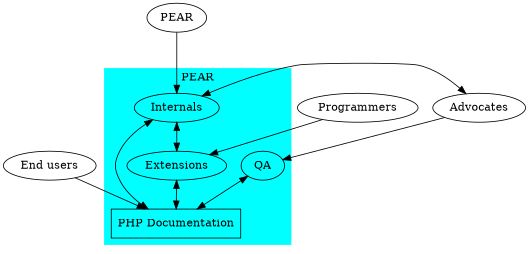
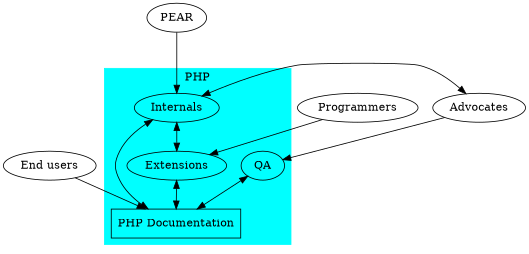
cluster "PEAR": label "PEAR" -> "PHP"
